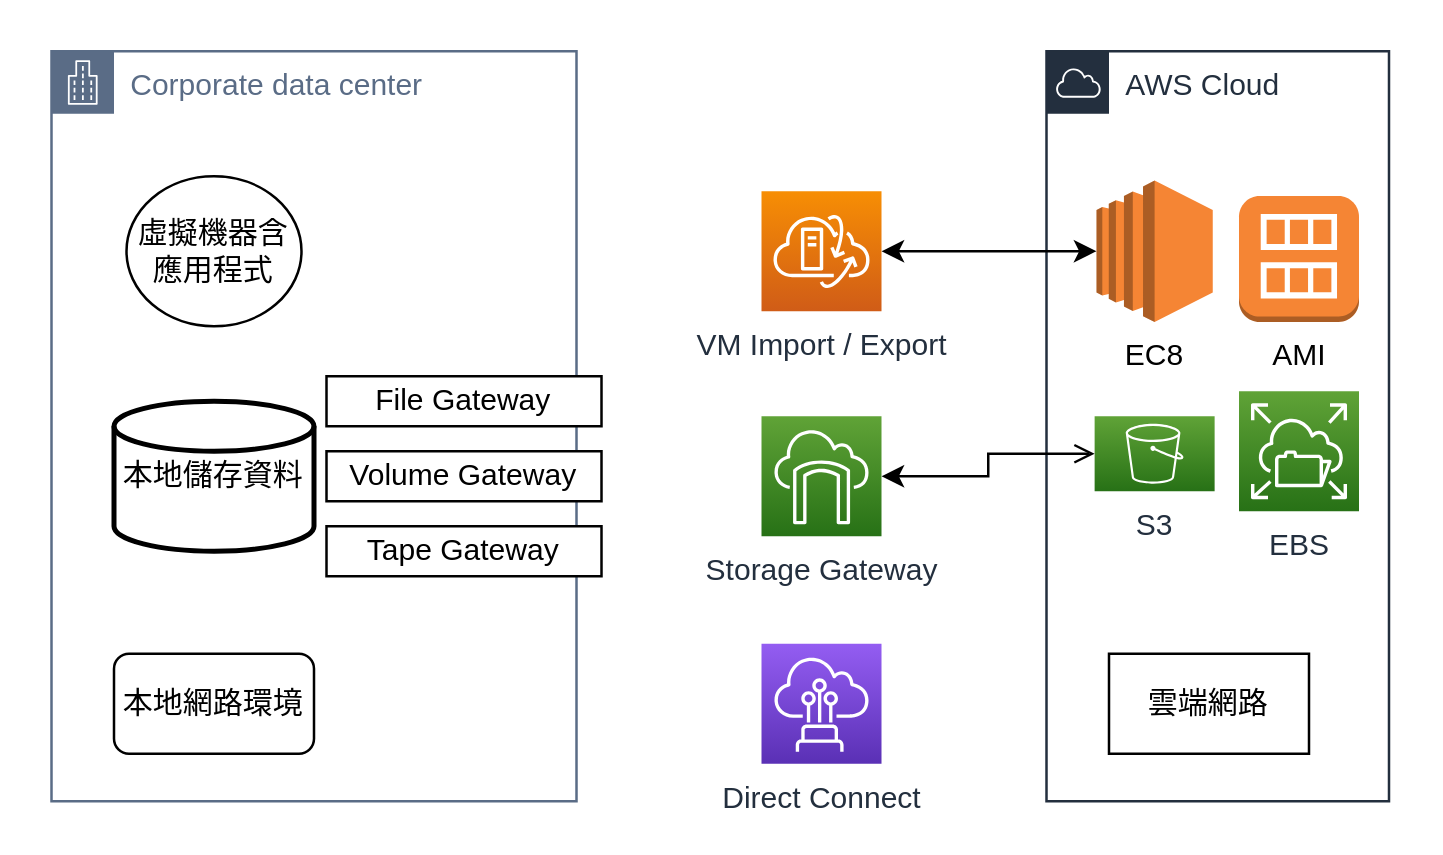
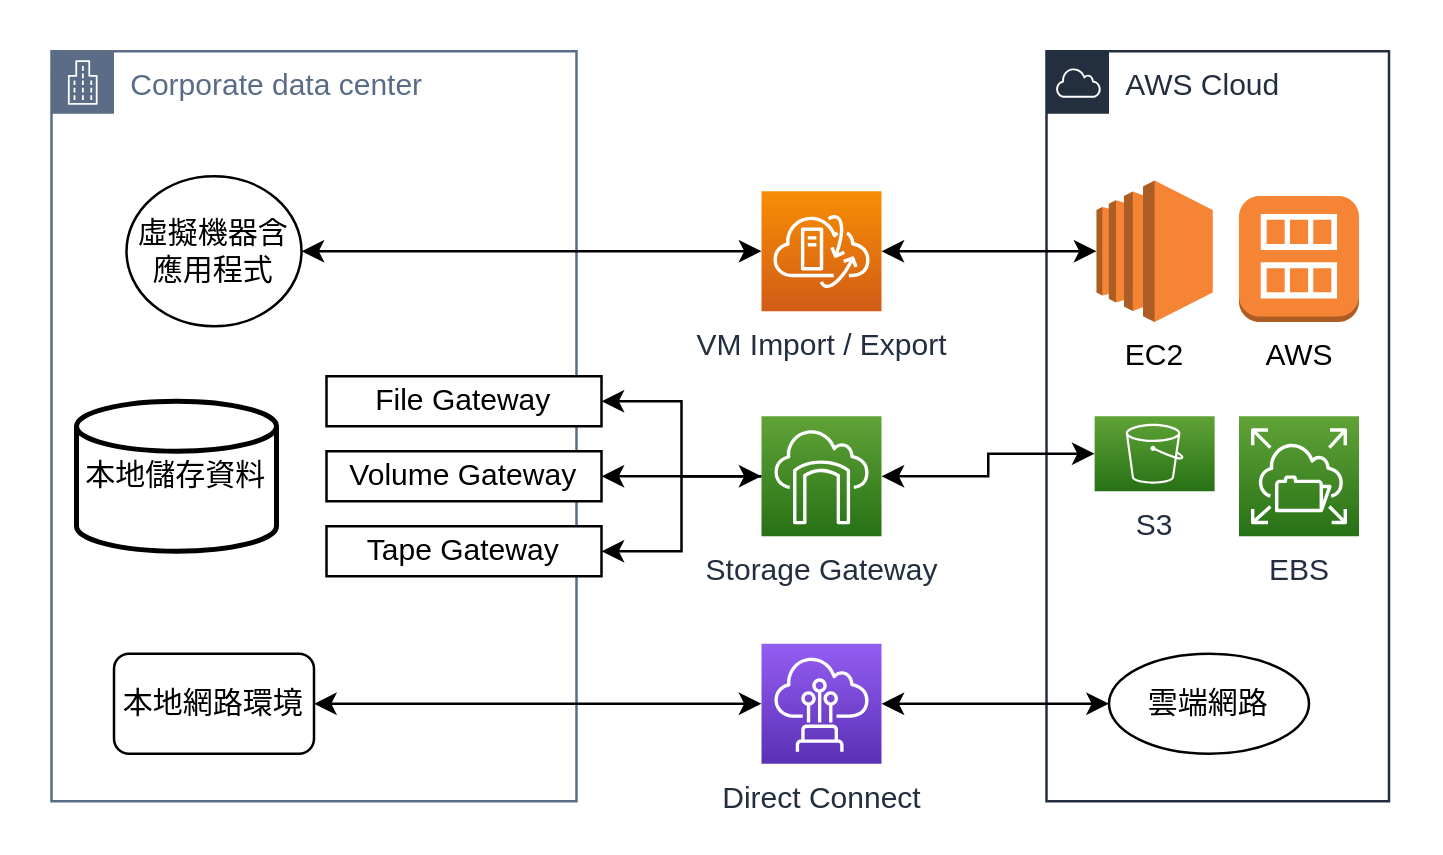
edge "虛擬機器含應用程式" -- "VM Import / Export": added
node "EC8": label "EC8" -> "EC2"
node "AMI": label "AMI" -> "AWS"
edge "Storage Gateway" -> "File Gateway": added
node "EBS": moved (1299, 451) -> (1299, 476)
edge "S3" -- "Storage Gateway": arrowhead open -> classic
node "本地儲存資料": moved (214, 476) -> (176, 476)
edge "Storage Gateway" -> "Volume Gateway": added
edge "Storage Gateway" -- "Tape Gateway": added
edge "本地網路環境" -- "Direct Connect": added
edge "Direct Connect" -- "雲端網路": added
node "雲端網路": shape rectangle -> ellipse
